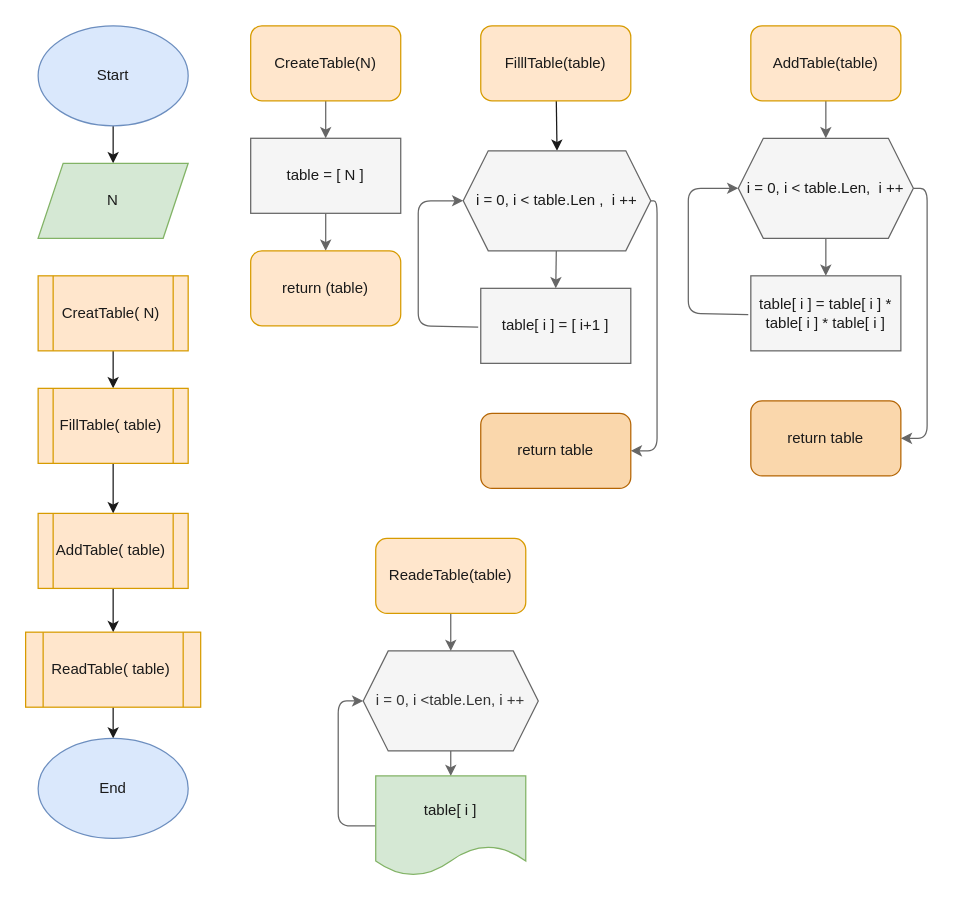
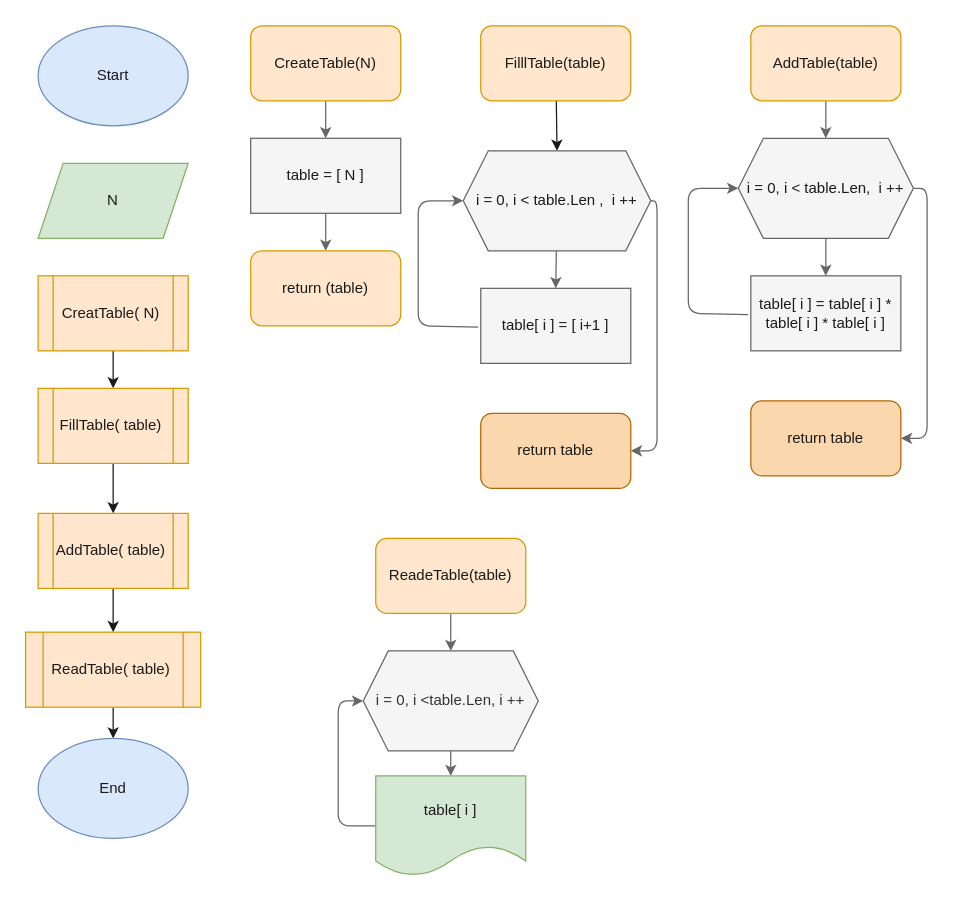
edge "Start" -> "N": removed
